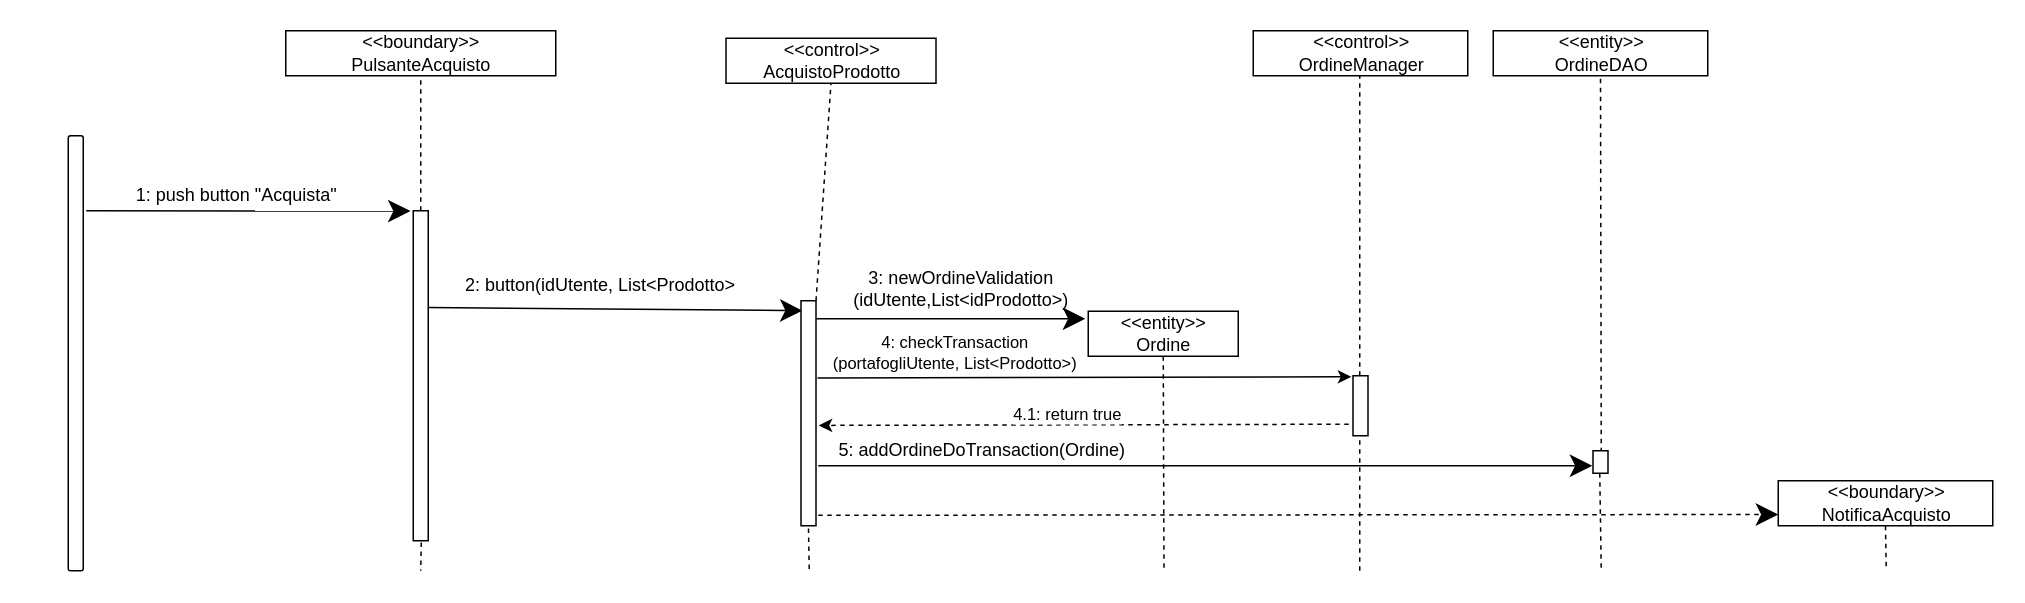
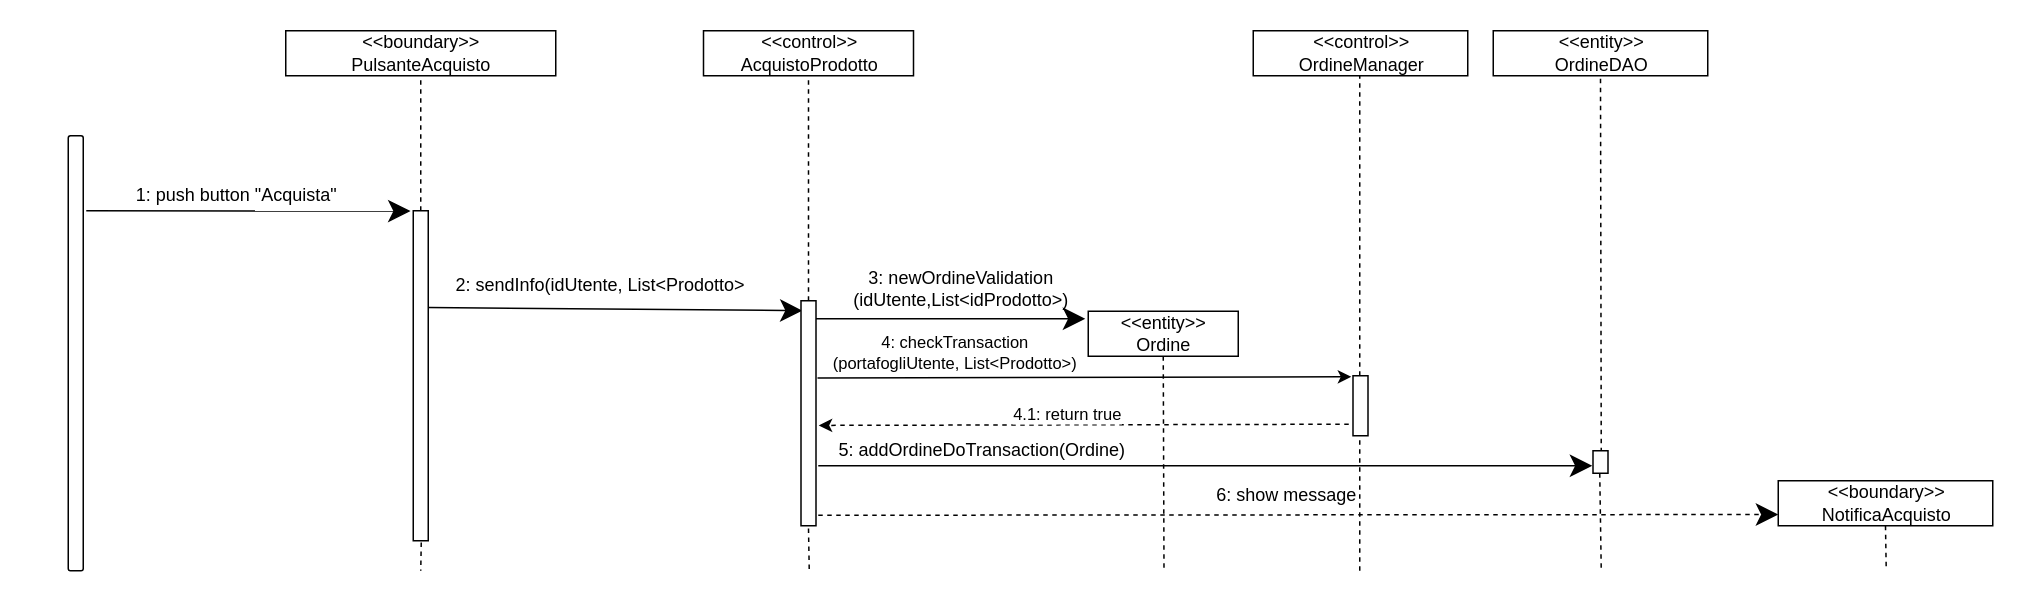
node "<<control>> AcquistoProdotto": moved (831, 61) -> (809, 53)
node "2: button(idUtente, List<Prodotto>": label "2: button(idUtente, List<Prodotto>" -> "2: sendInfo(idUtente, List<Prodotto>"
node "6: show message": added
